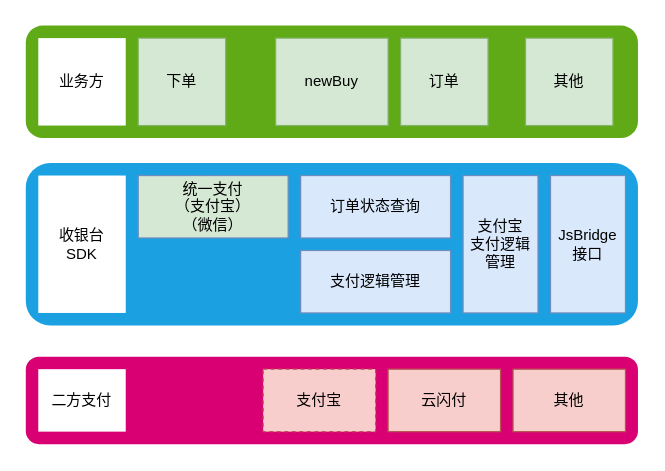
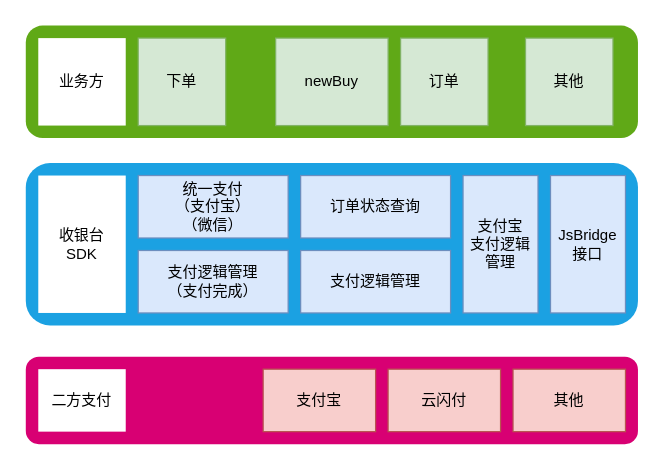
node "统一支付 （支付宝） （微信）": fillcolor #d5e8d4 -> #dae8fc
node "支付逻辑管理 （支付完成）": added
node "支付宝": style dashed -> solid
